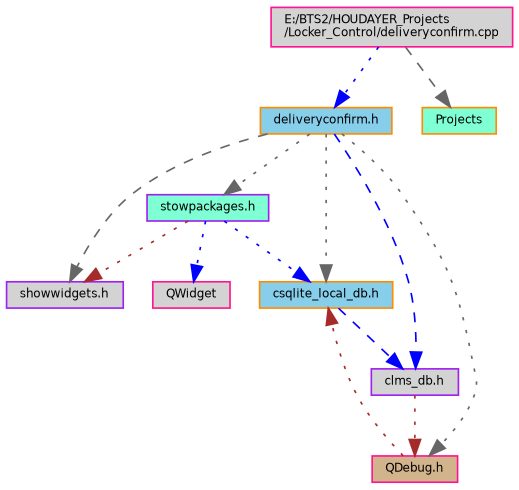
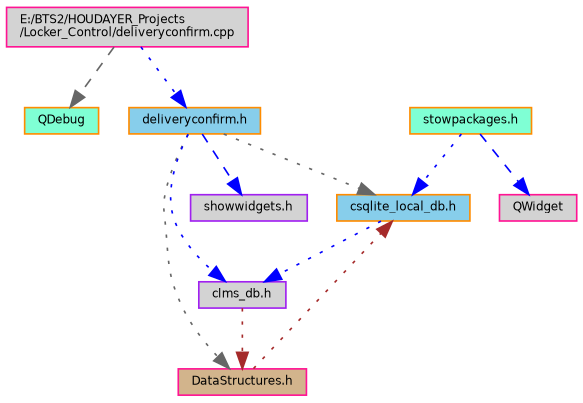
node "Projects": label "Projects" -> "QDebug"
edge "deliveryconfirm.h" -> "stowpackages.h": removed
edge "deliveryconfirm.h" -> "showwidgets.h": color gray40 -> blue
node "stowpackages.h": color purple -> darkorange
edge "deliveryconfirm.h" -> "clms_db.h": style dashed -> dotted
edge "stowpackages.h" -> "QWidget": style dotted -> dashed
edge "stowpackages.h" -> "showwidgets.h": removed
edge "csqlite_local_db.h" -> "clms_db.h": style dashed -> dotted
node "QDebug.h": label "QDebug.h" -> "DataStructures.h"
